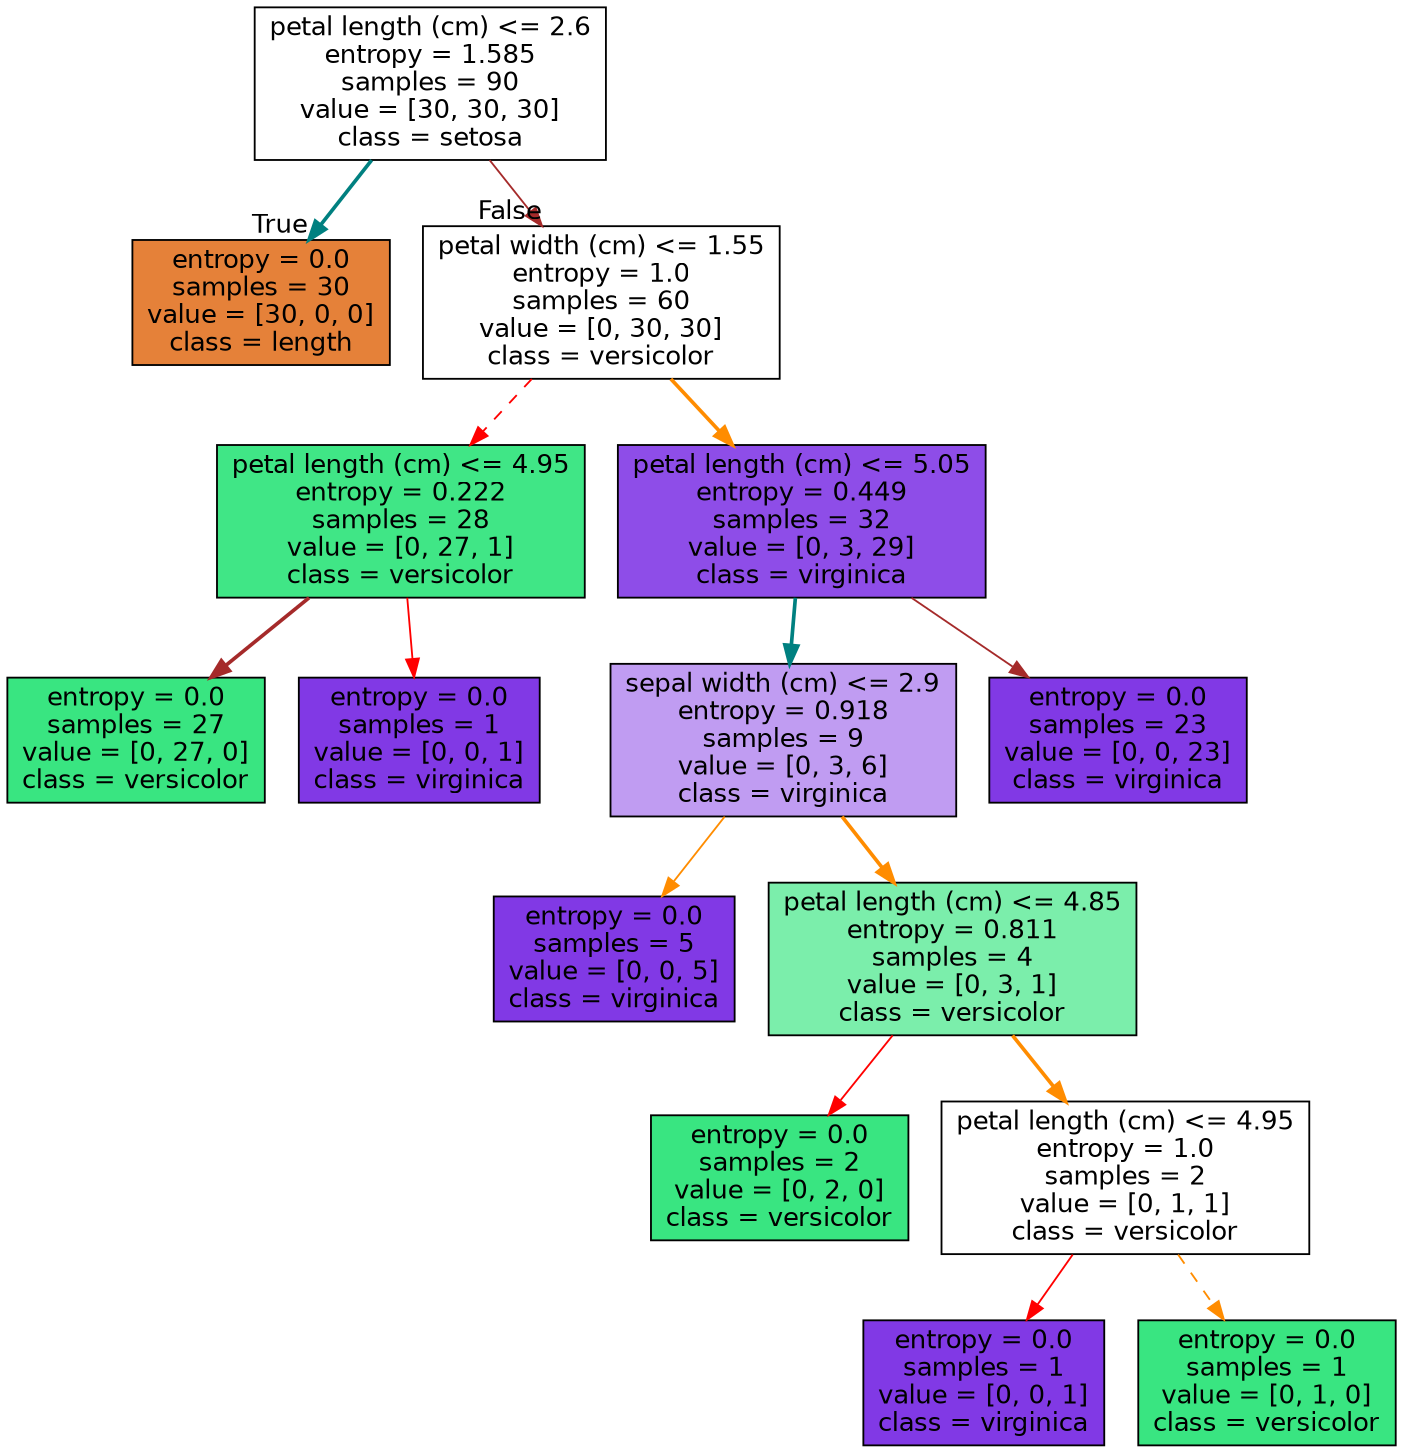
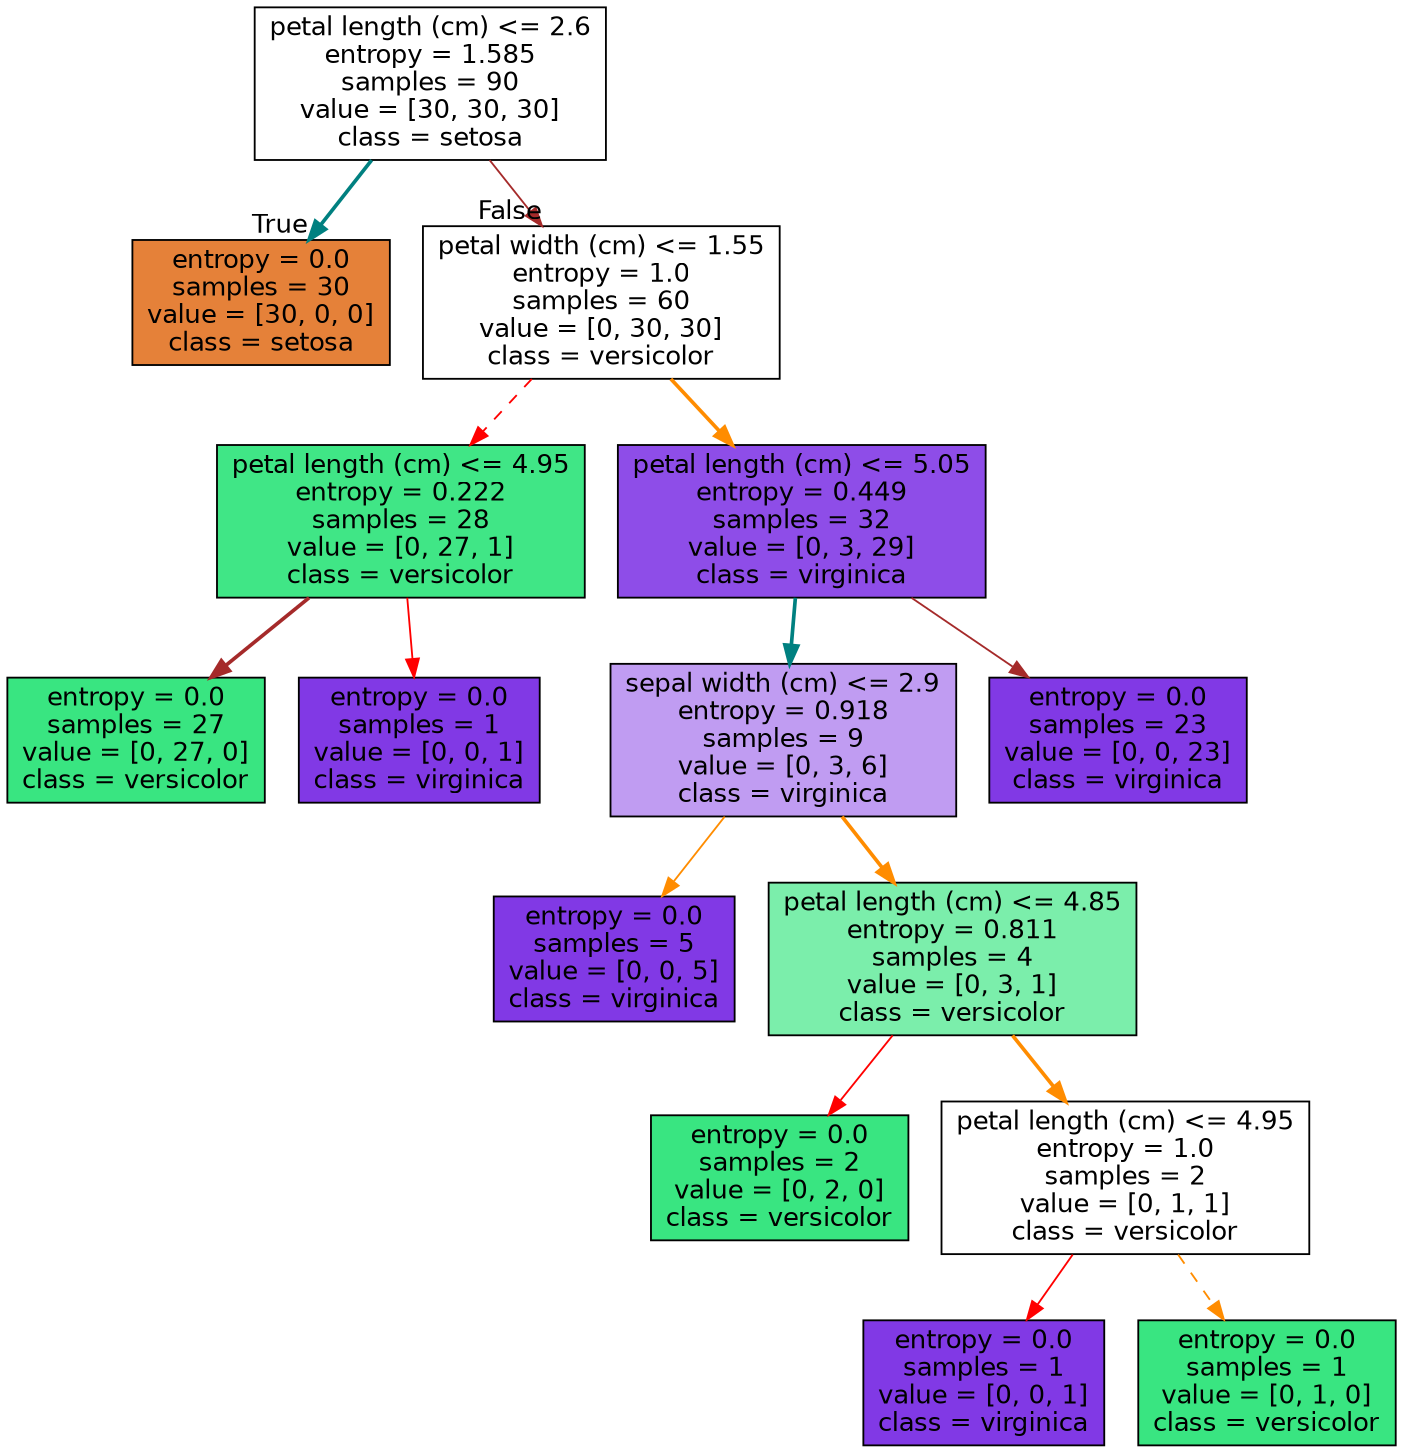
node "entropy = 0.0 samples = 30 value = [30, 0, 0] class = length": label "entropy = 0.0 samples = 30 value = [30, 0, 0] class = length" -> "entropy = 0.0 samples = 30 value = [30, 0, 0] class = setosa"
